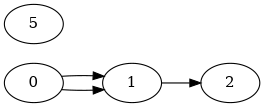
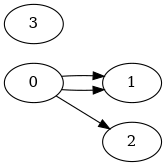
node "5": label "5" -> "3"
edge "1" -> "2": now "0" -> "2"
